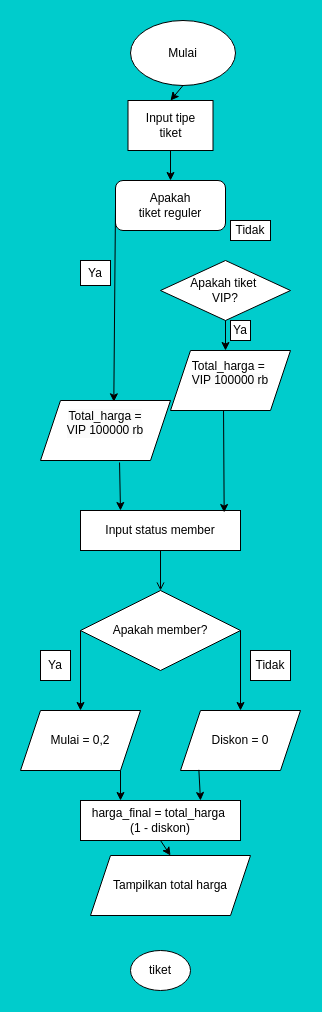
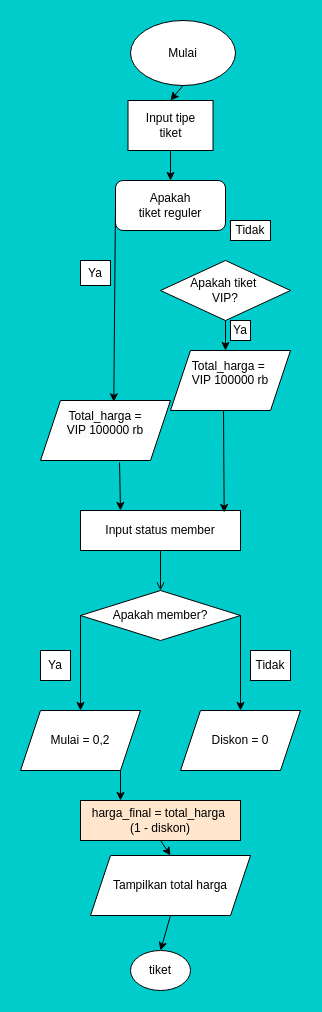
node "Apakah member?": size 160x80 -> 160x50
edge "Diskon = 0" -> "harga_final = total_harga (1 - diskon)": removed
node "harga_final = total_harga (1 - diskon)": fillcolor #ffffff -> #ffe6cc
edge "Tampilkan total harga" -> "tiket": added
